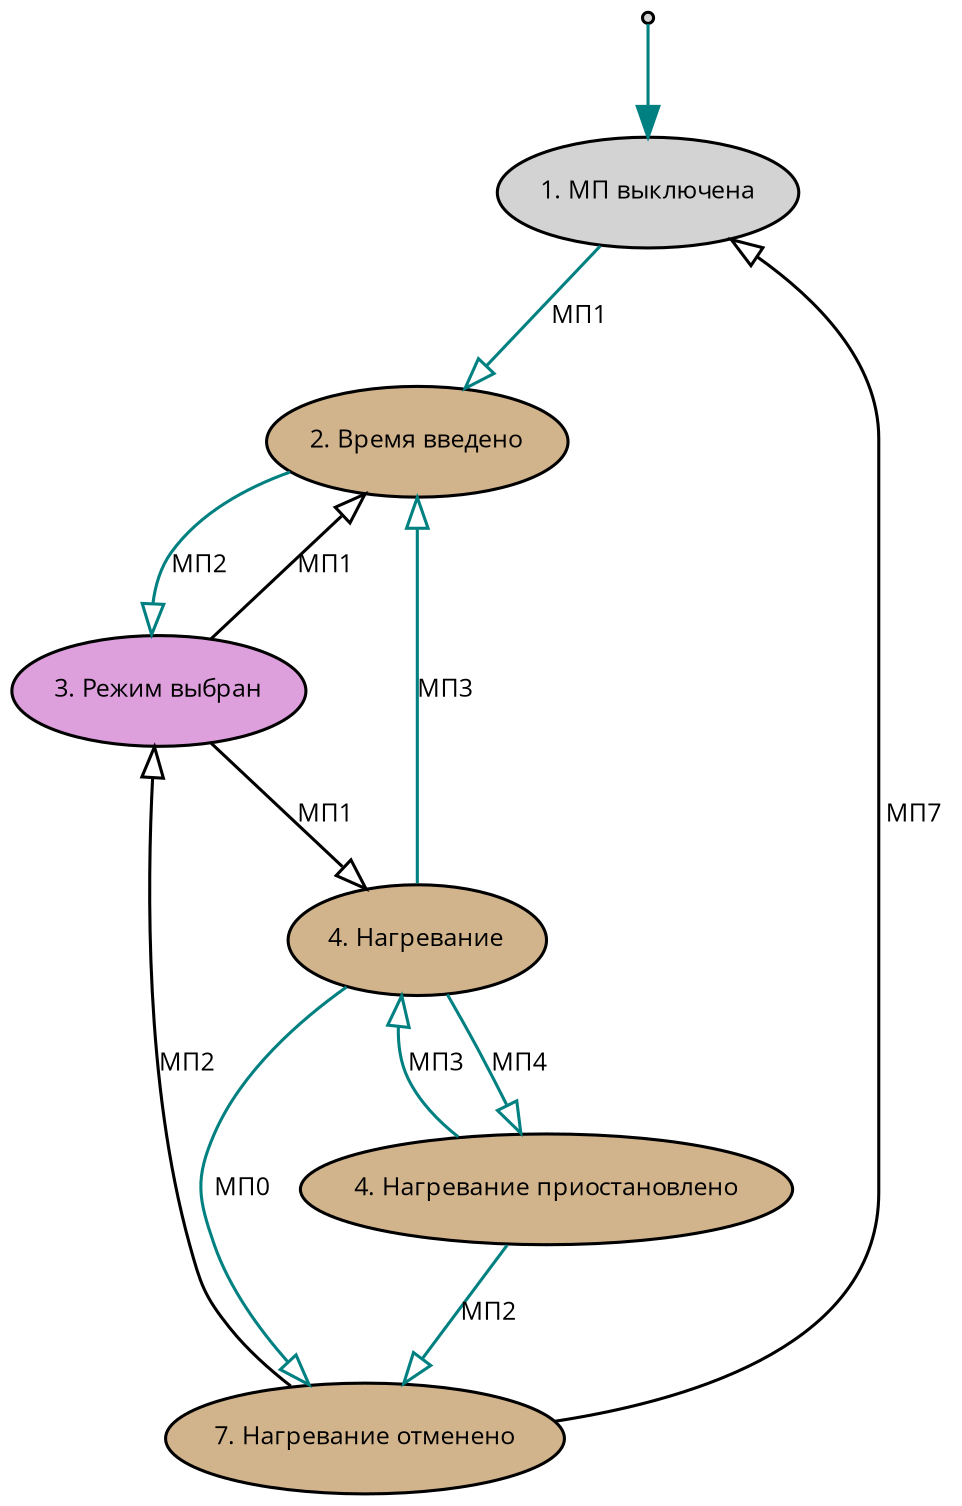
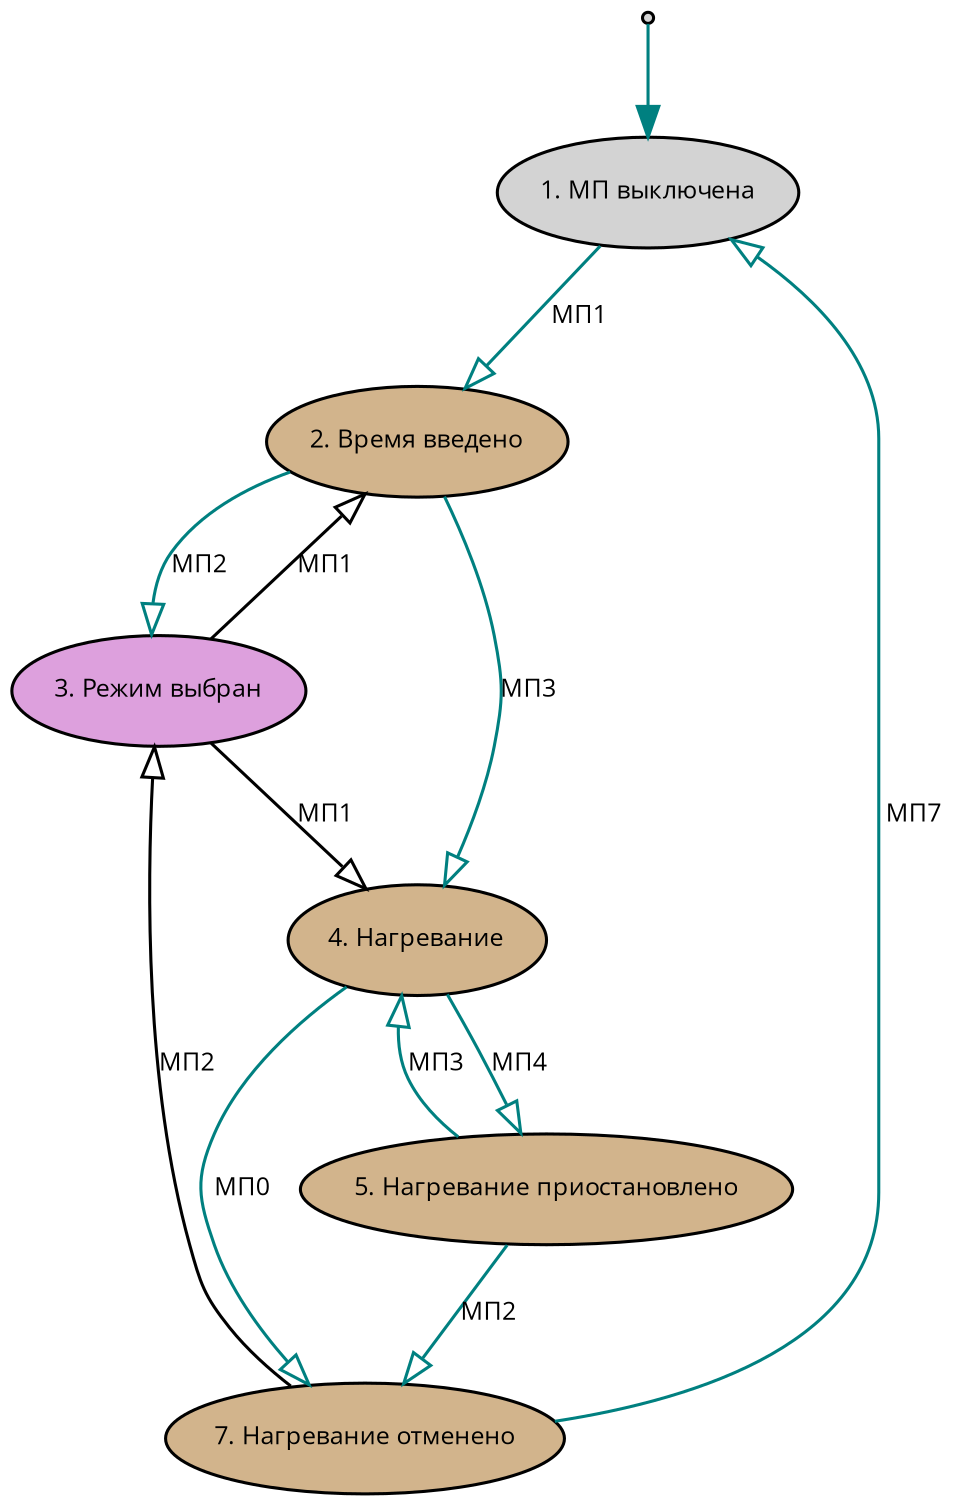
edge "4. Нагревание" -> "2. Время введено": reversed
edge "7. Нагревание отменено" -> "1. МП выключена": color black -> teal
node "4. Нагревание приостановлено": label "4. Нагревание приостановлено" -> "5. Нагревание приостановлено"
